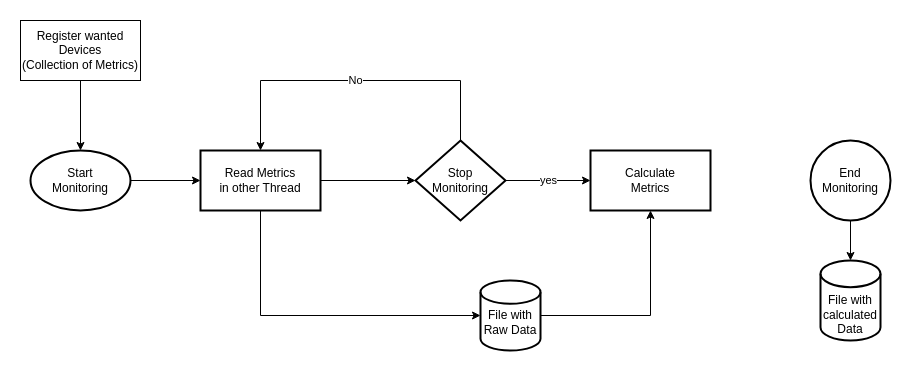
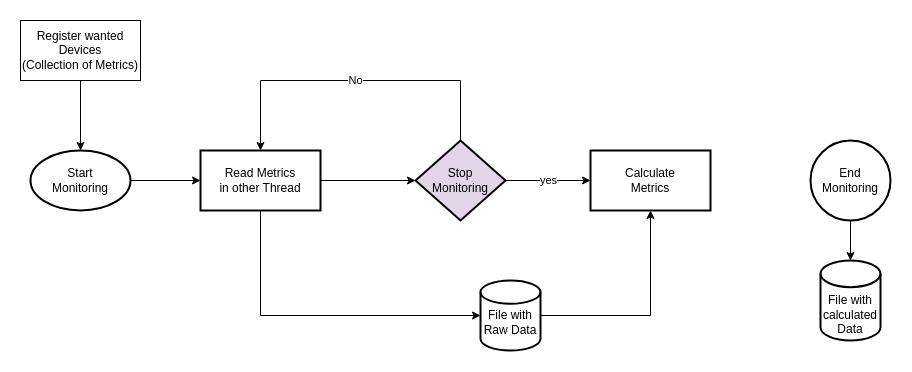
node "Stop Monitoring": fillcolor #ffffff -> #e1d5e7
